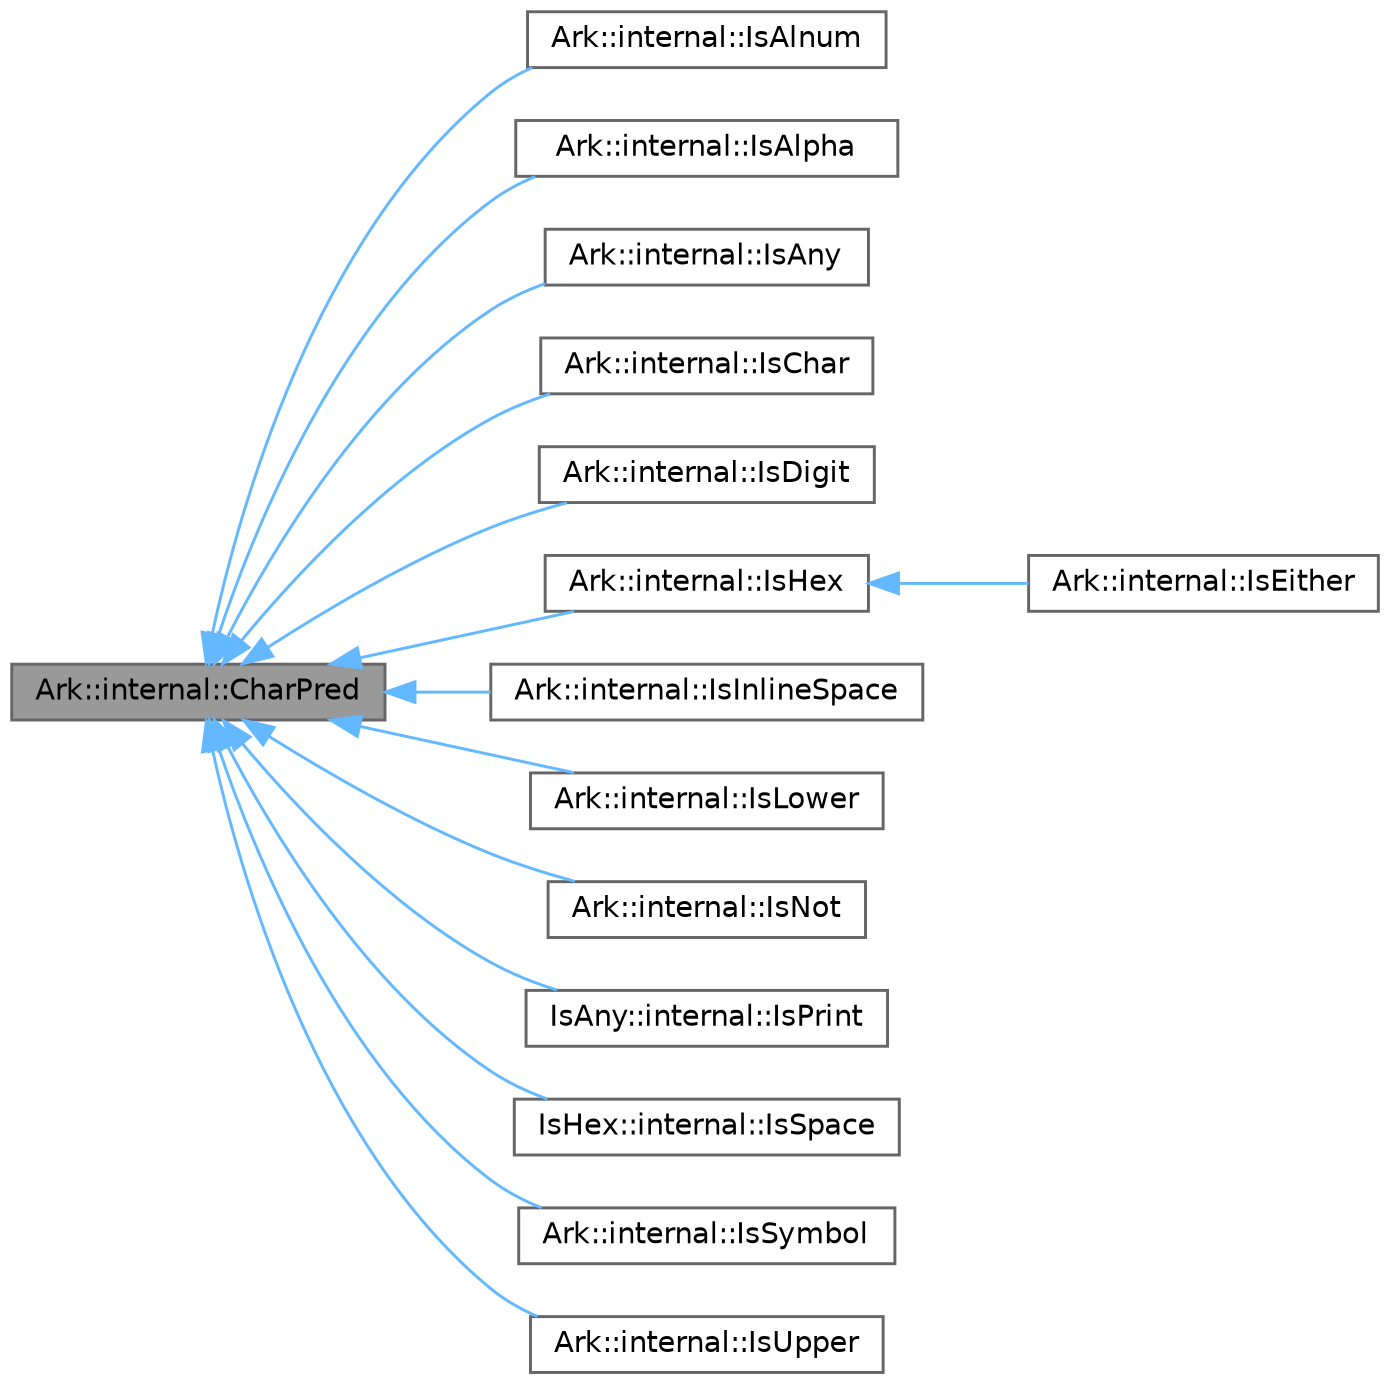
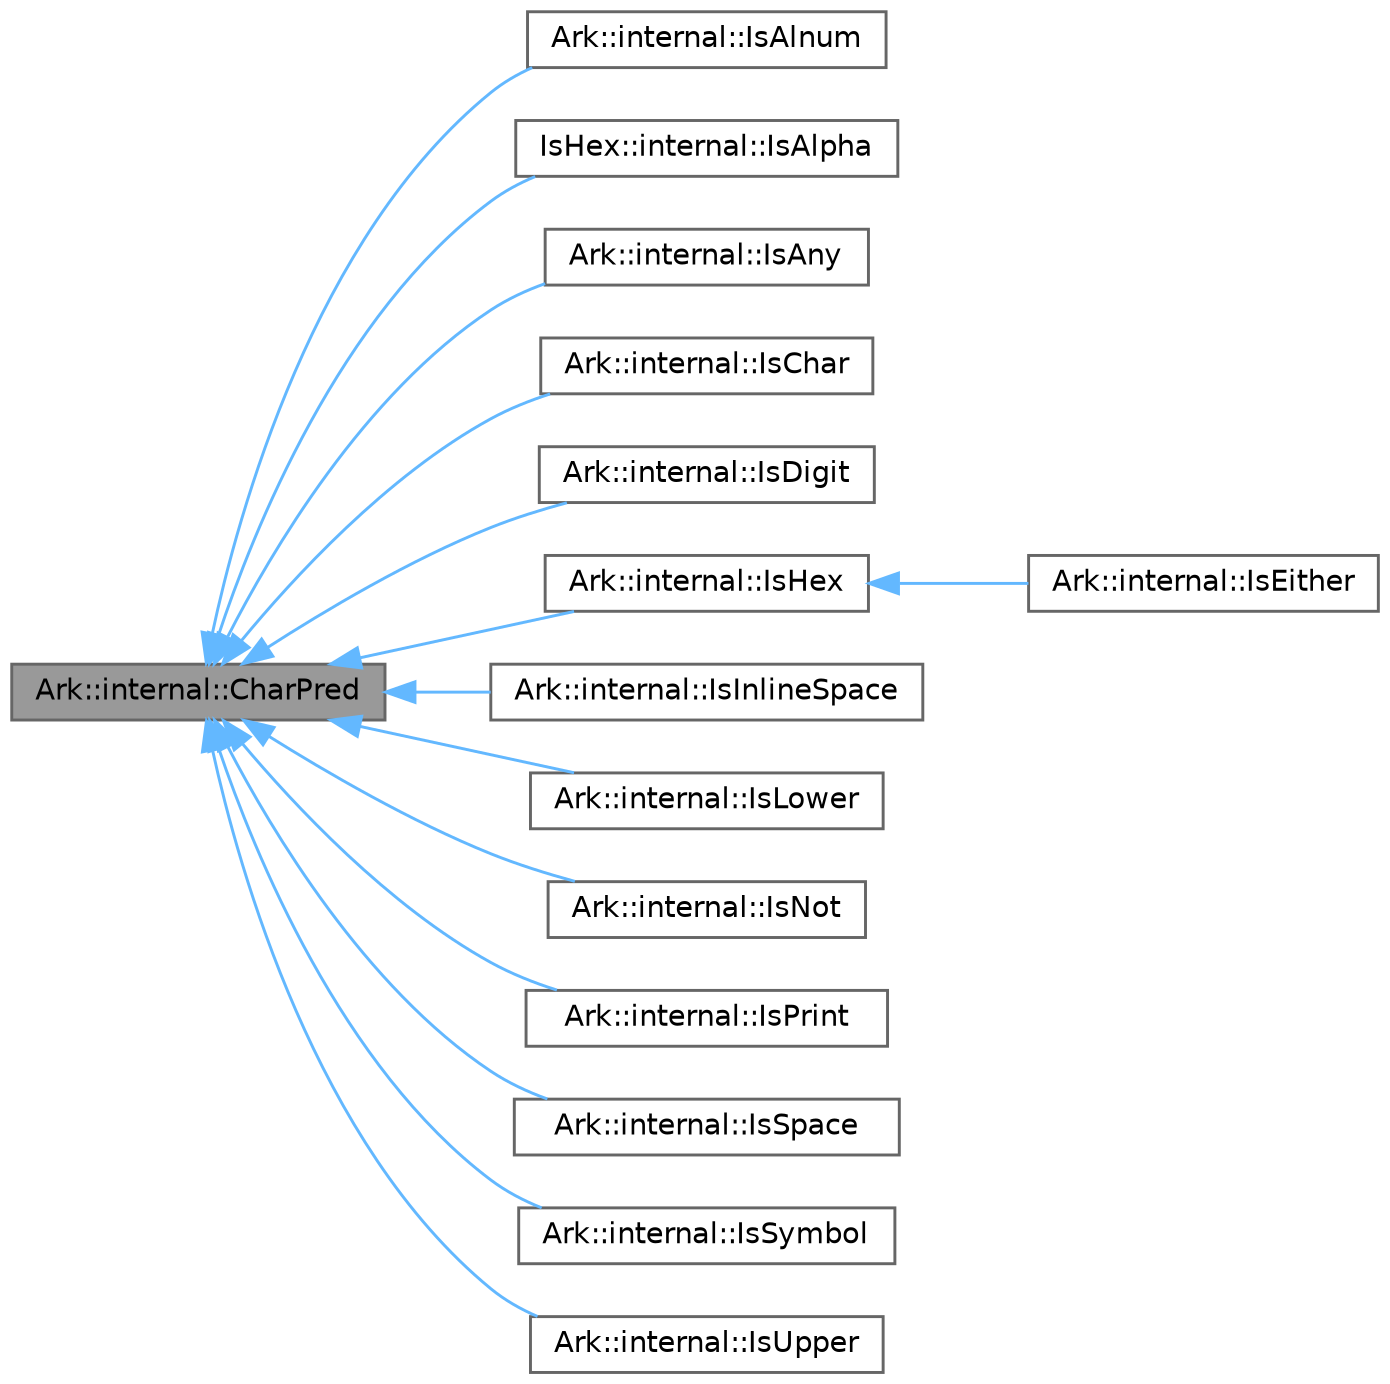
node "Ark::internal::IsAlpha": label "Ark::internal::IsAlpha" -> "IsHex::internal::IsAlpha"
node "IsAny::internal::IsPrint": label "IsAny::internal::IsPrint" -> "Ark::internal::IsPrint"
node "IsHex::internal::IsSpace": label "IsHex::internal::IsSpace" -> "Ark::internal::IsSpace"
